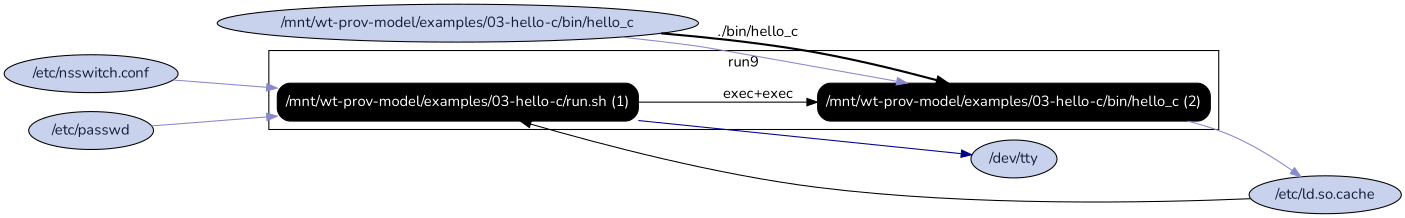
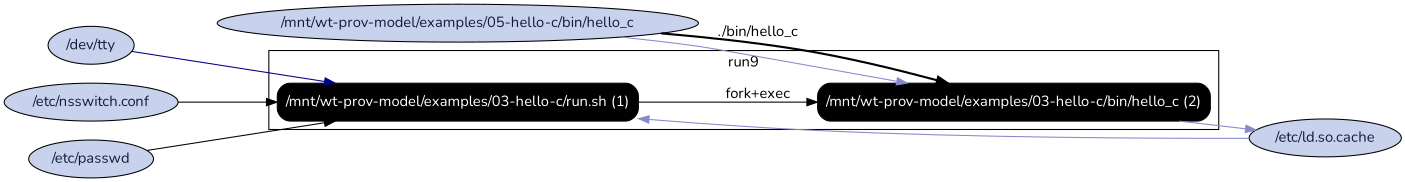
node "/mnt/wt-prov-model/examples/03-hello-c/bin/hello_c": label "/mnt/wt-prov-model/examples/03-hello-c/bin/hello_c" -> "/mnt/wt-prov-model/examples/05-hello-c/bin/hello_c"
edge "/etc/nsswitch.conf" -> "/mnt/wt-prov-model/examples/03-hello-c/run.sh (1)": color #8888cc -> black
edge "/mnt/wt-prov-model/examples/03-hello-c/run.sh (1)" -> "/mnt/wt-prov-model/examples/03-hello-c/bin/hello_c (2)": label "exec+exec" -> "fork+exec"
edge "/etc/passwd" -> "/mnt/wt-prov-model/examples/03-hello-c/run.sh (1)": color #8888cc -> black
edge "/mnt/wt-prov-model/examples/03-hello-c/run.sh (1)" -> "/dev/tty": reversed
edge "/etc/ld.so.cache" -> "/mnt/wt-prov-model/examples/03-hello-c/run.sh (1)": color black -> #8888cc
